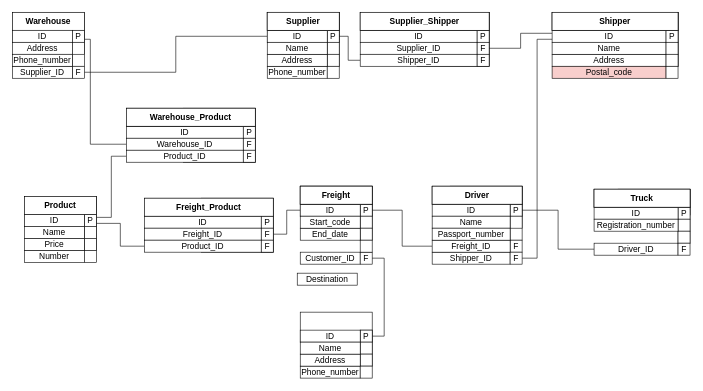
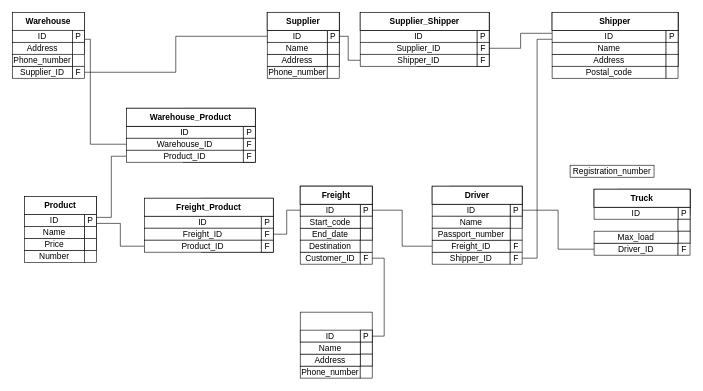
node "Postal_code": fillcolor #f8cecc -> #ffffff
node "Registration_number": moved (636, 225) -> (612, 171)
node "Max_load": added
node "Destination": moved (327, 279) -> (330, 246)
